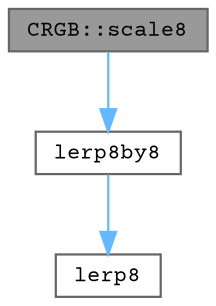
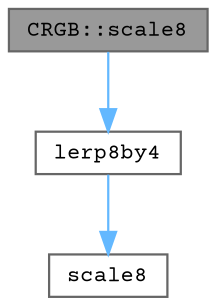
node "lerp8by8": label "lerp8by8" -> "lerp8by4"
node "lerp8": label "lerp8" -> "scale8"
